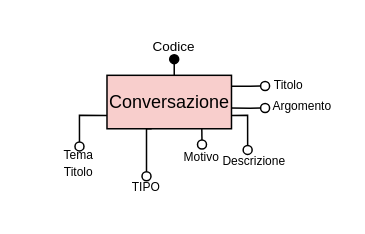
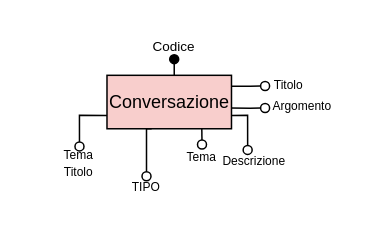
node "Motivo": label "Motivo" -> "Tema"
